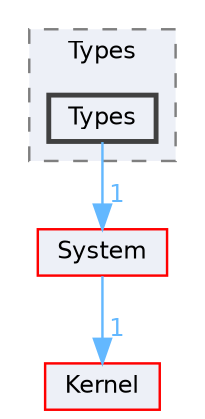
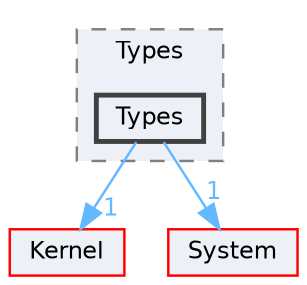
edge "System" -> "Kernel": now "Types" -> "Kernel"
